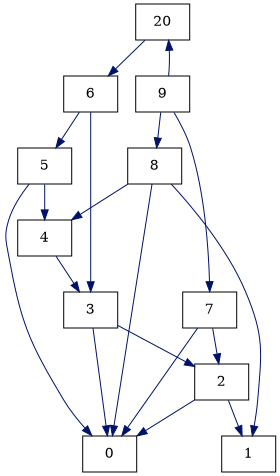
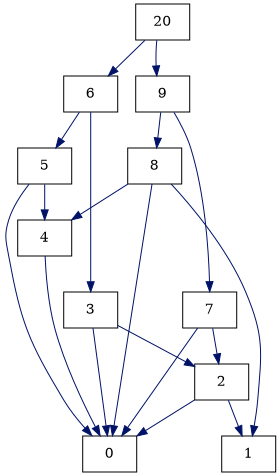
edge "9" -> "20": reversed
edge "4" -> "3": now "4" -> "0"
